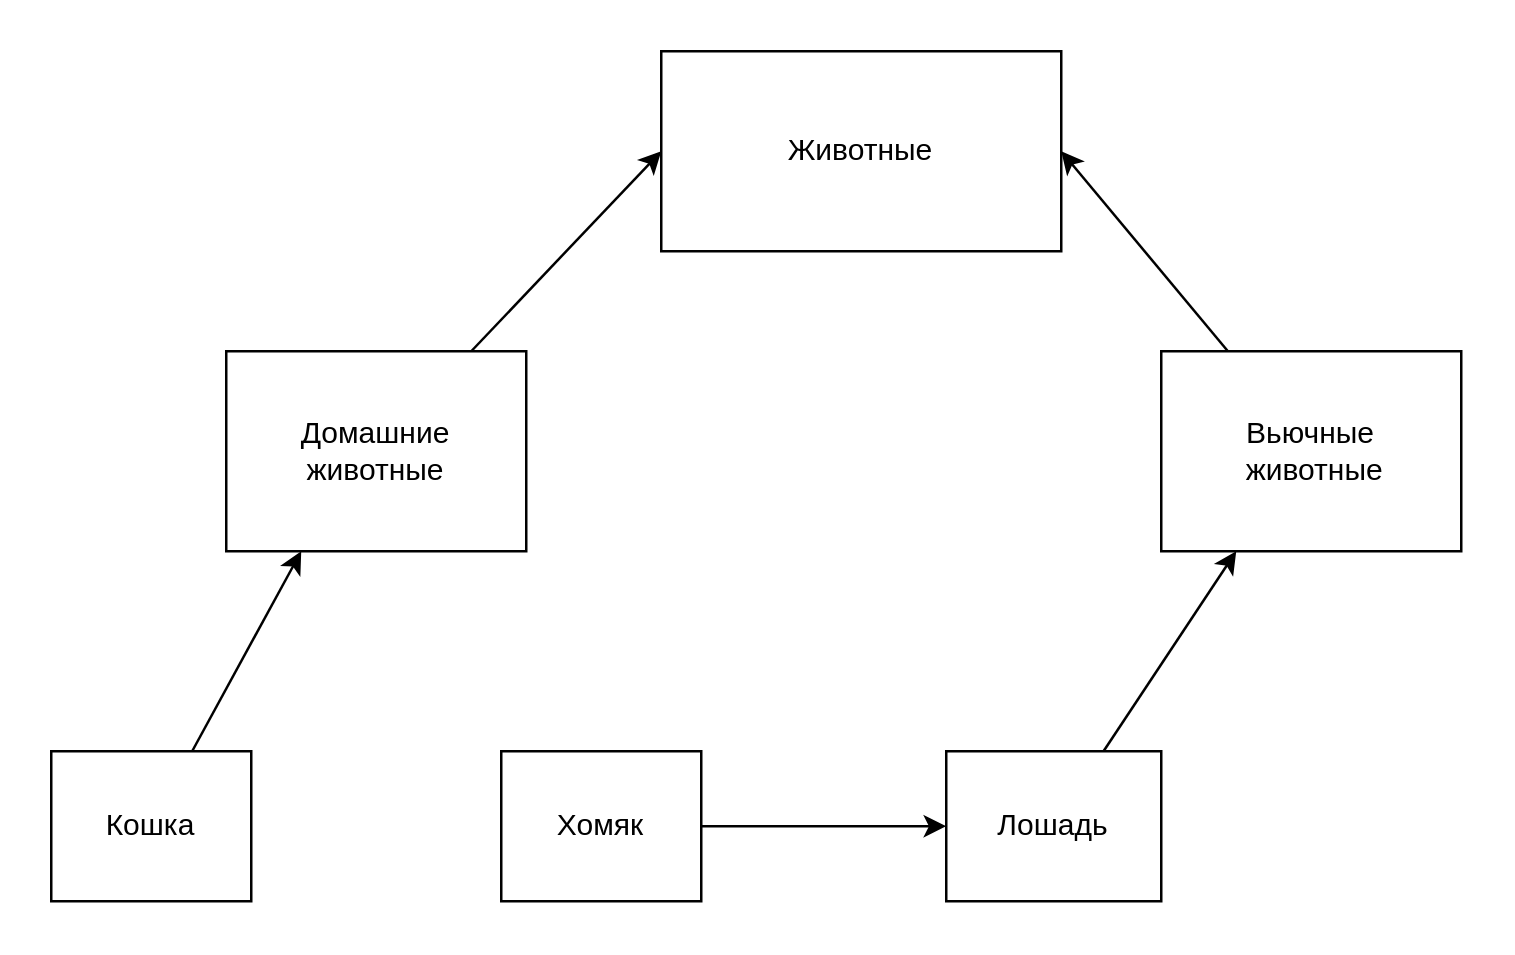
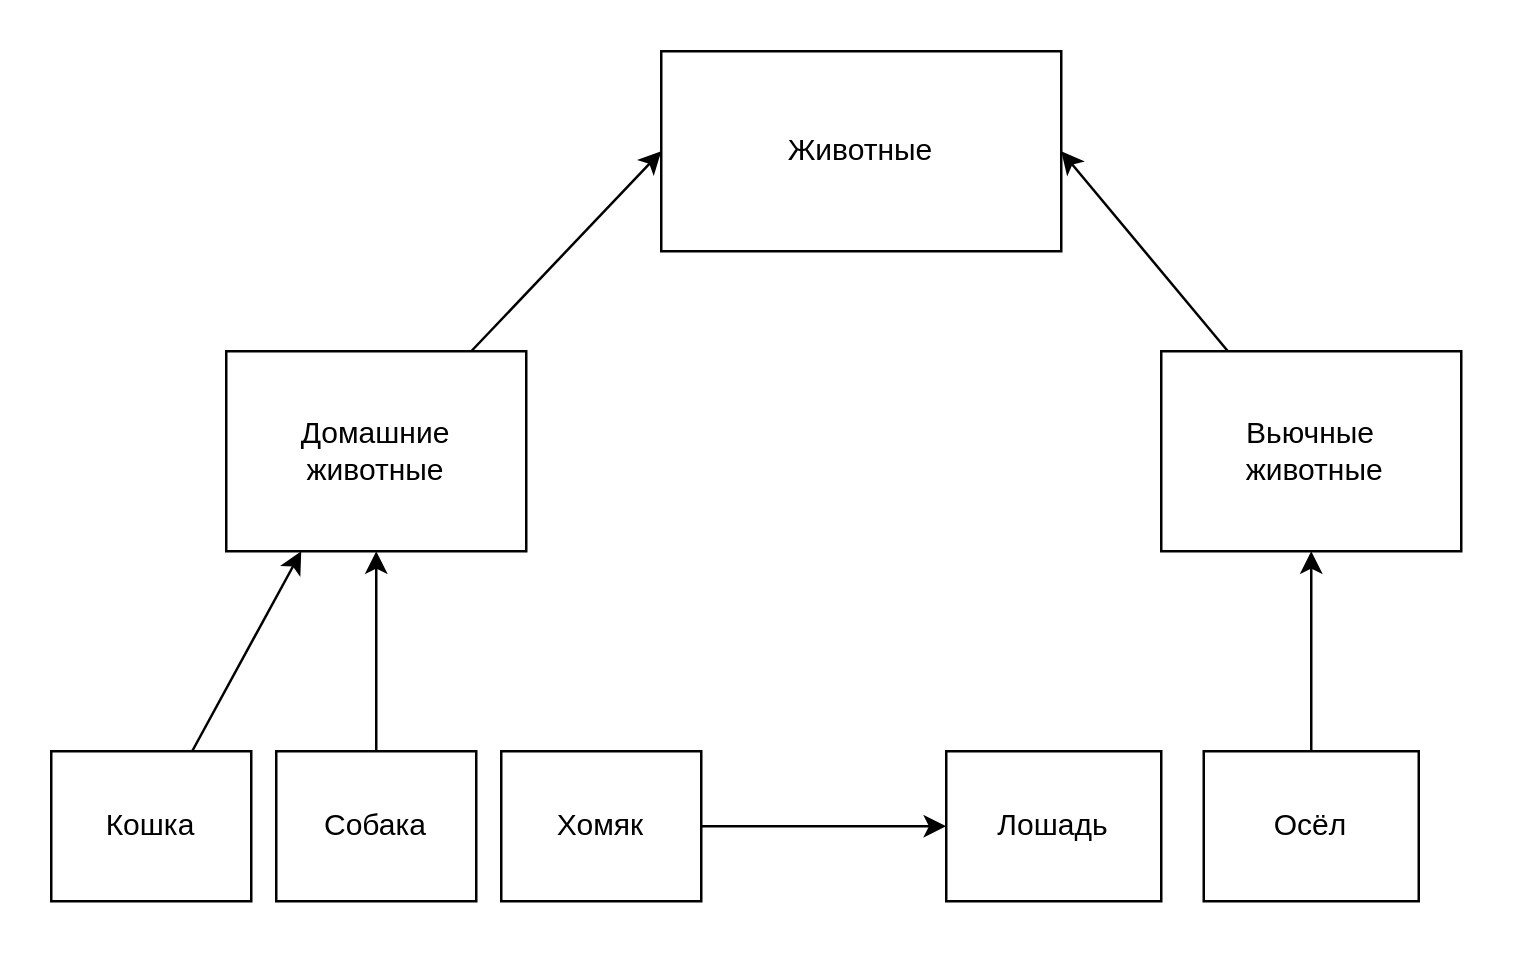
edge "Лошадь" -> "Вьючные животные": removed
edge "Собака" -> "Домашние животные": added
edge "Осёл" -> "Вьючные животные": added
node "Собака": added
node "Осёл": added
